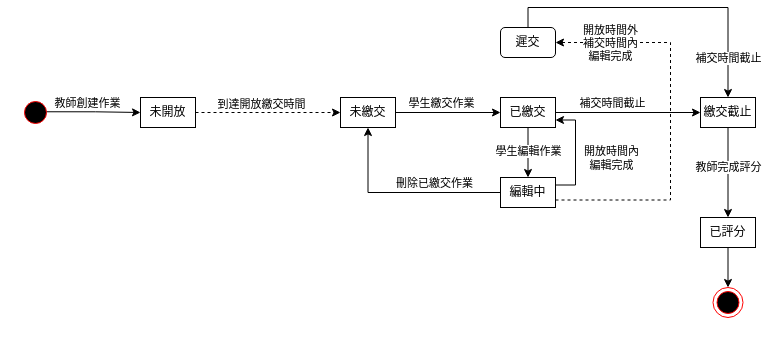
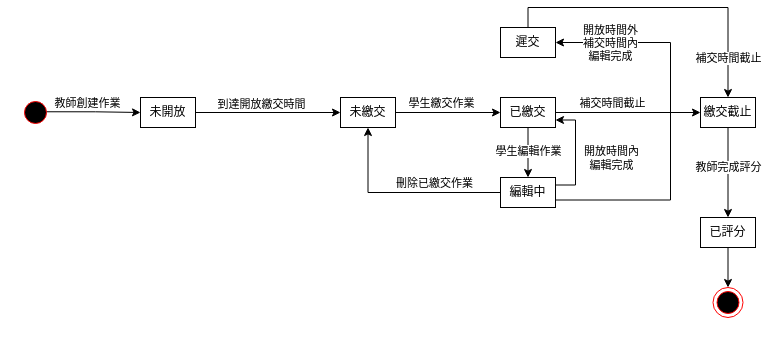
node "遲交": shape rounded rectangle -> rectangle
edge "未開放" -> "未繳交": style dashed -> solid
edge "編輯中" -> "遲交": style dashed -> solid
